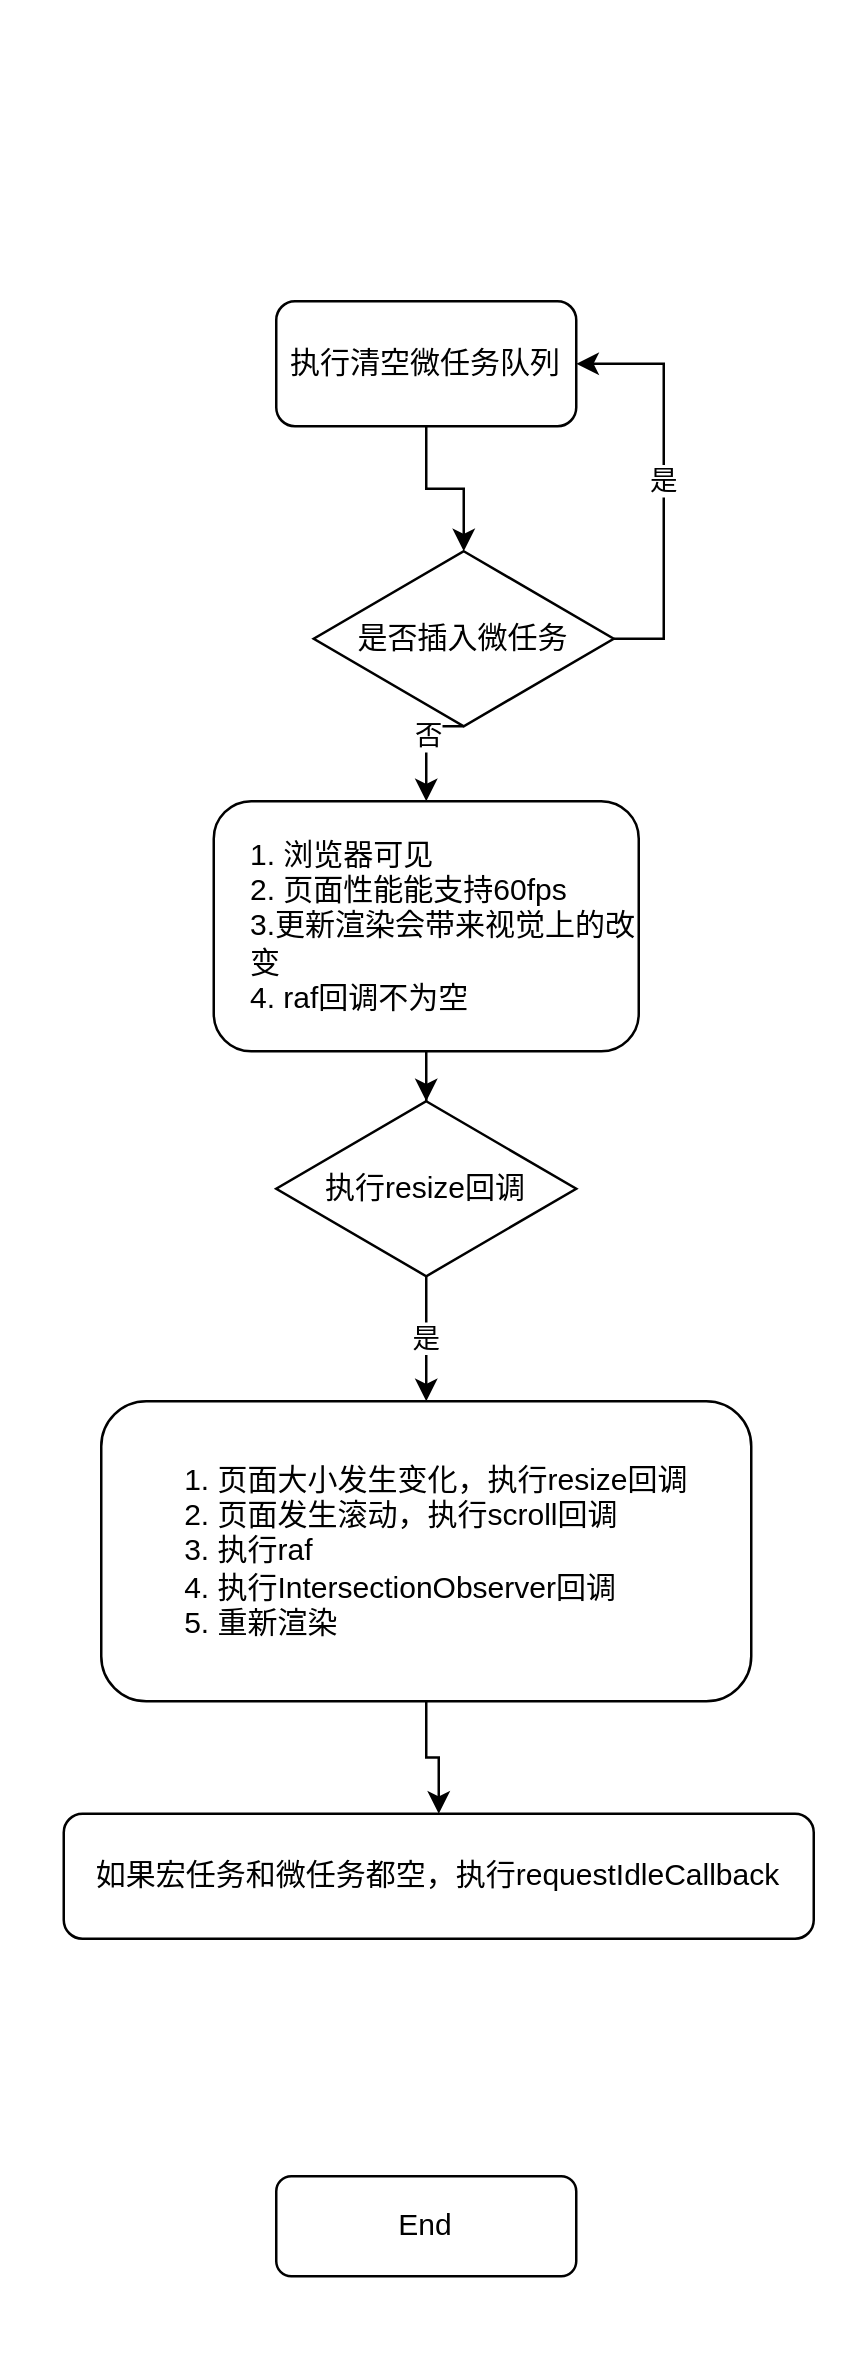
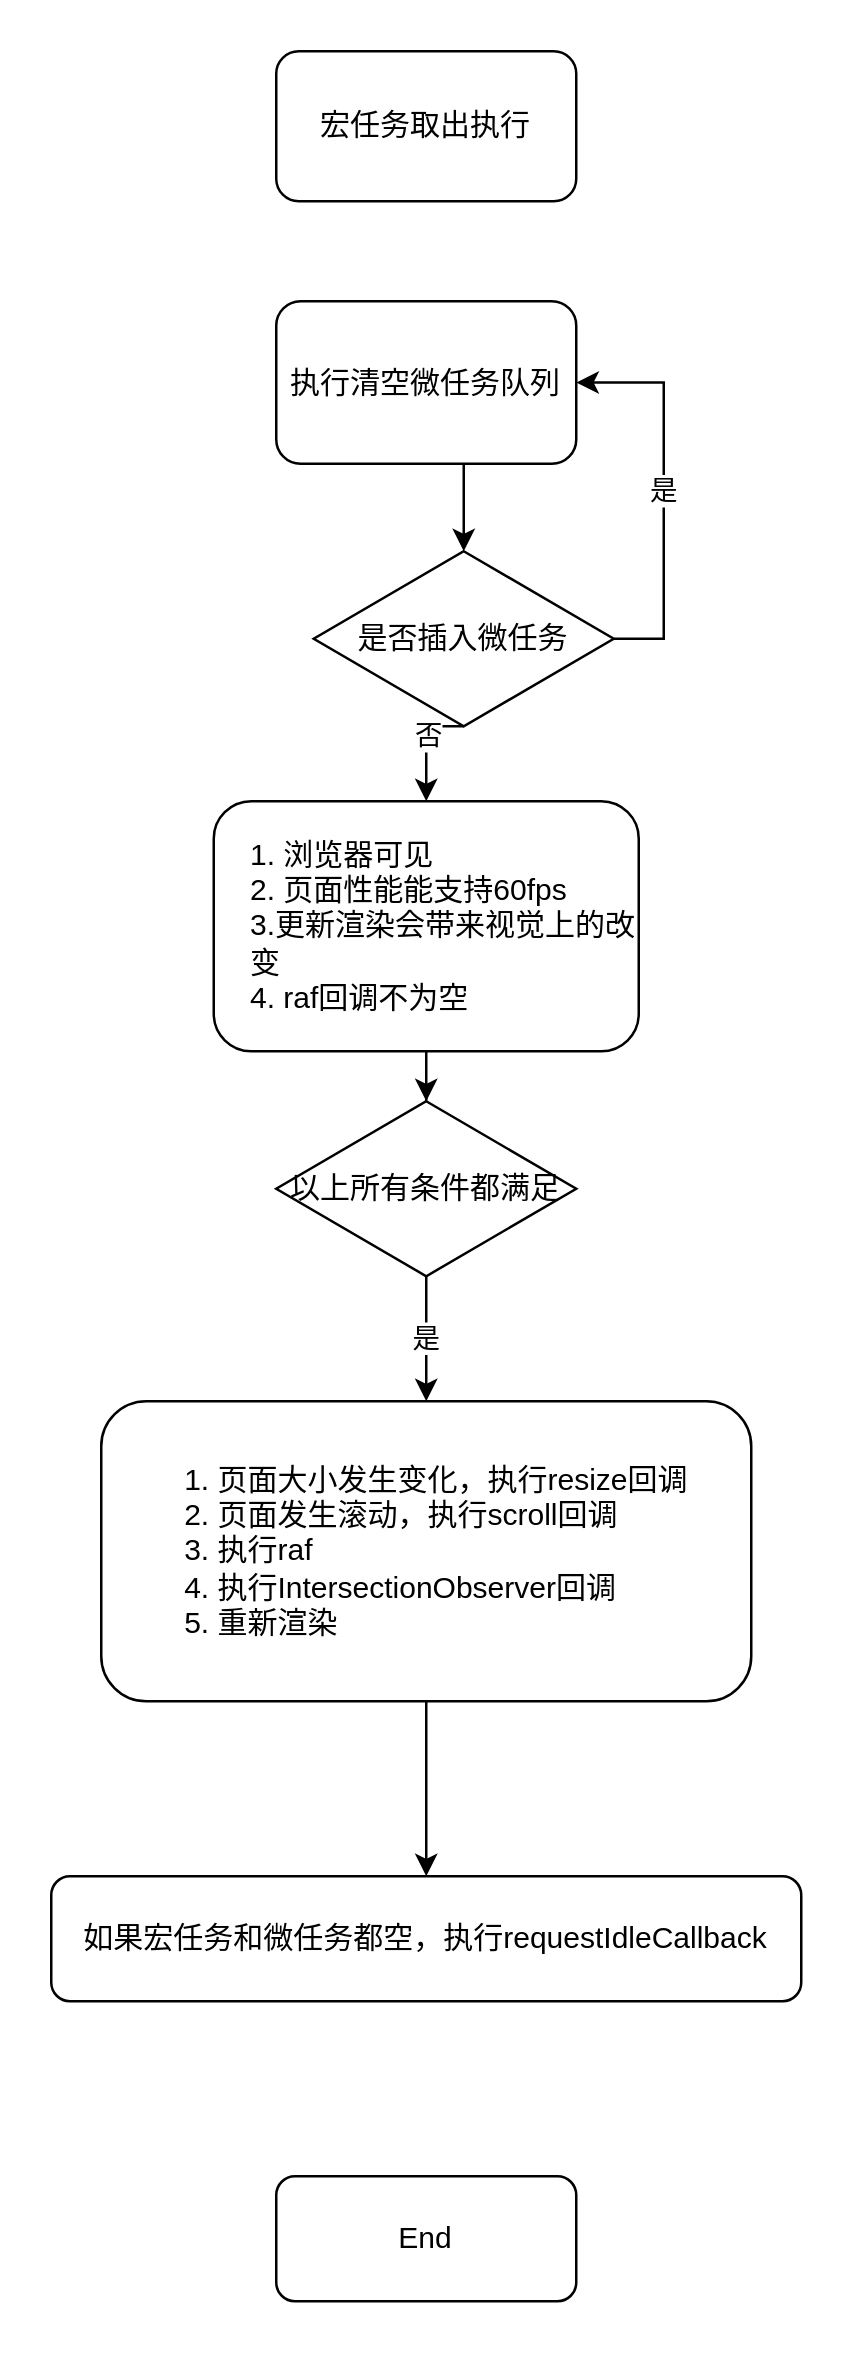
node "宏任务取出执行": added
node "执行清空微任务队列": size 300x125 -> 300x163
node "执行resize回调": label "执行resize回调" -> "以上所有条件都满足"
node "如果宏任务和微任务都空，执行requestIdleCallback": moved (439, 1876) -> (426, 1939)
node "End": size 300x100 -> 300x125
